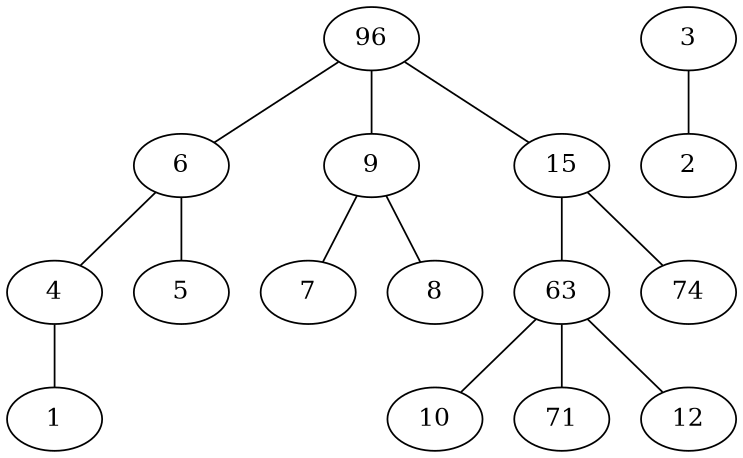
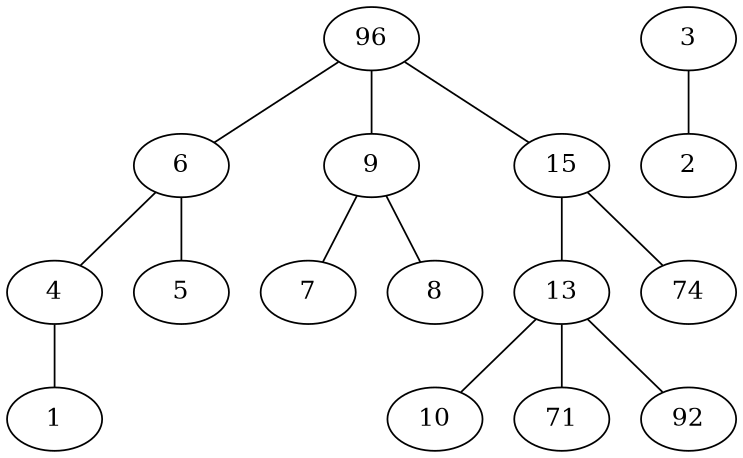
node "63": label "63" -> "13"
node "12": label "12" -> "92"
